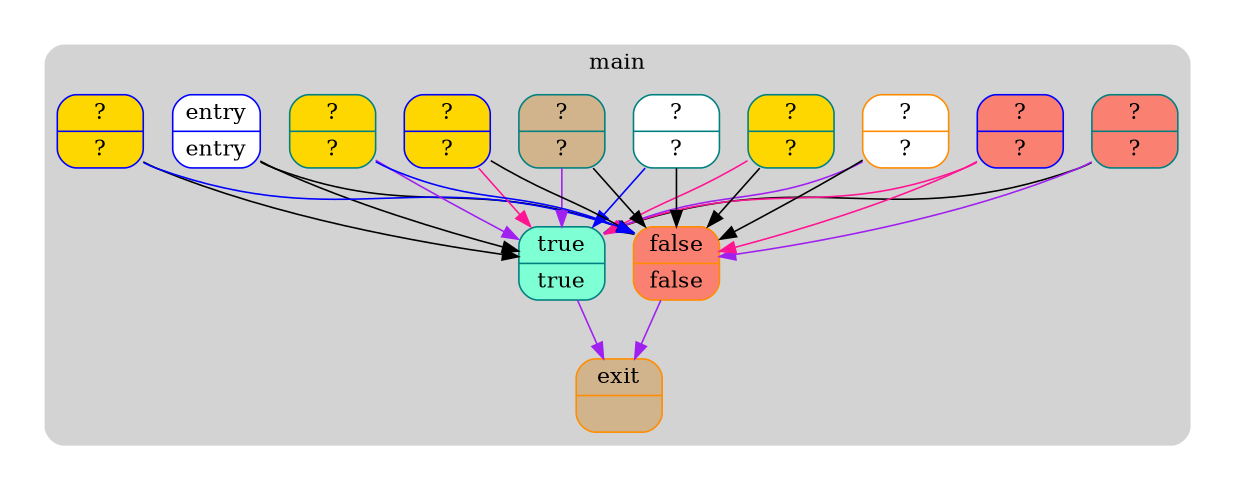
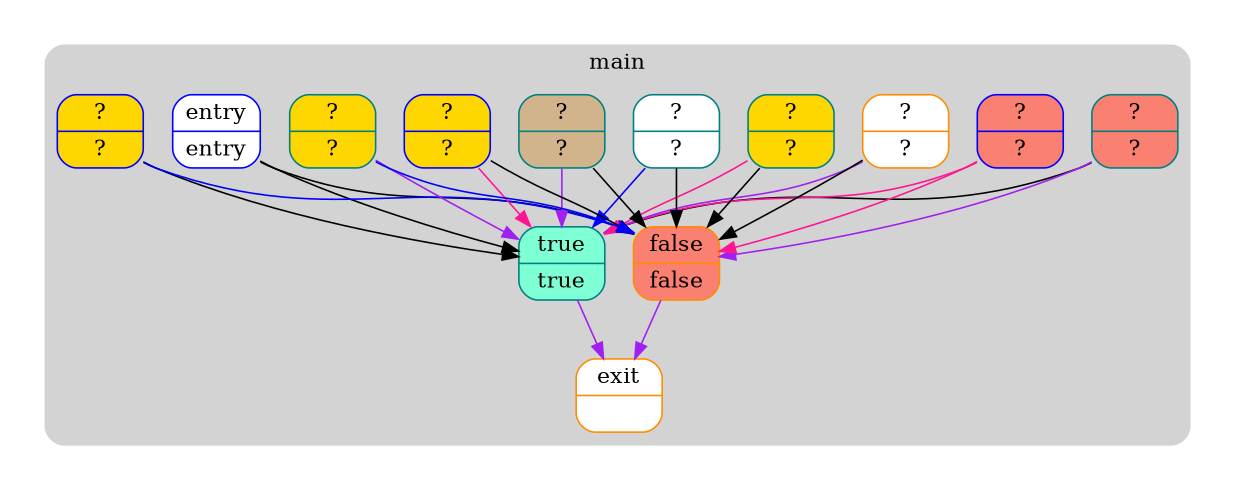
node "exit": fillcolor tan -> white
